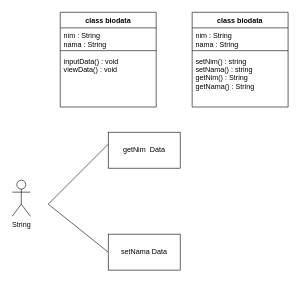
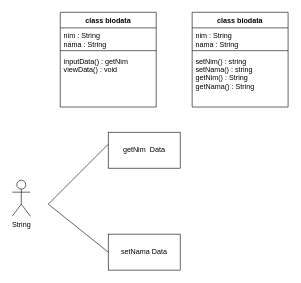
node "inputData() : void viewData() : void": label "inputData() : void viewData() : void" -> "inputData() : getNim viewData() : void"
